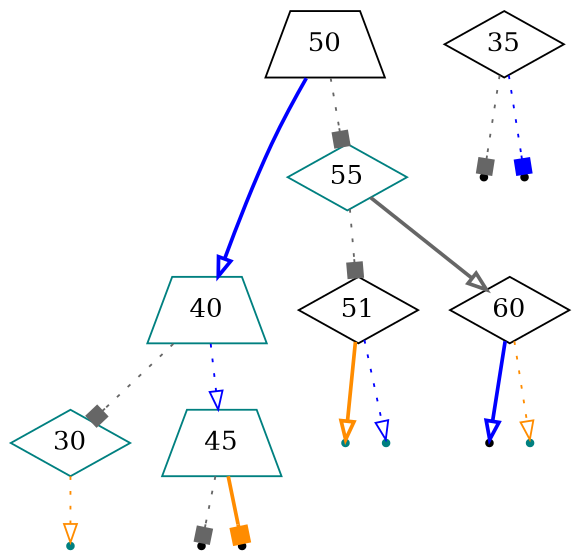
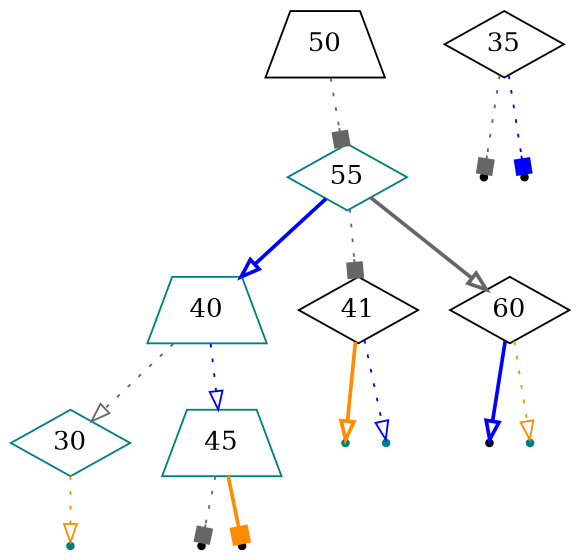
edge "50" -> "40": now "55" -> "40"
node "51": label "51" -> "41"
edge "40" -> "30": arrowhead box -> onormal
